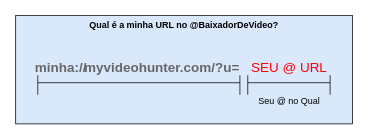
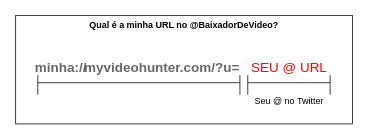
node "Qual é a minha URL no @BaixadorDeVideo?": fillcolor #dae8fc -> #ffffff
node "Seu @ no Qual": label "Seu @ no Qual" -> "Seu @ no Twitter"
